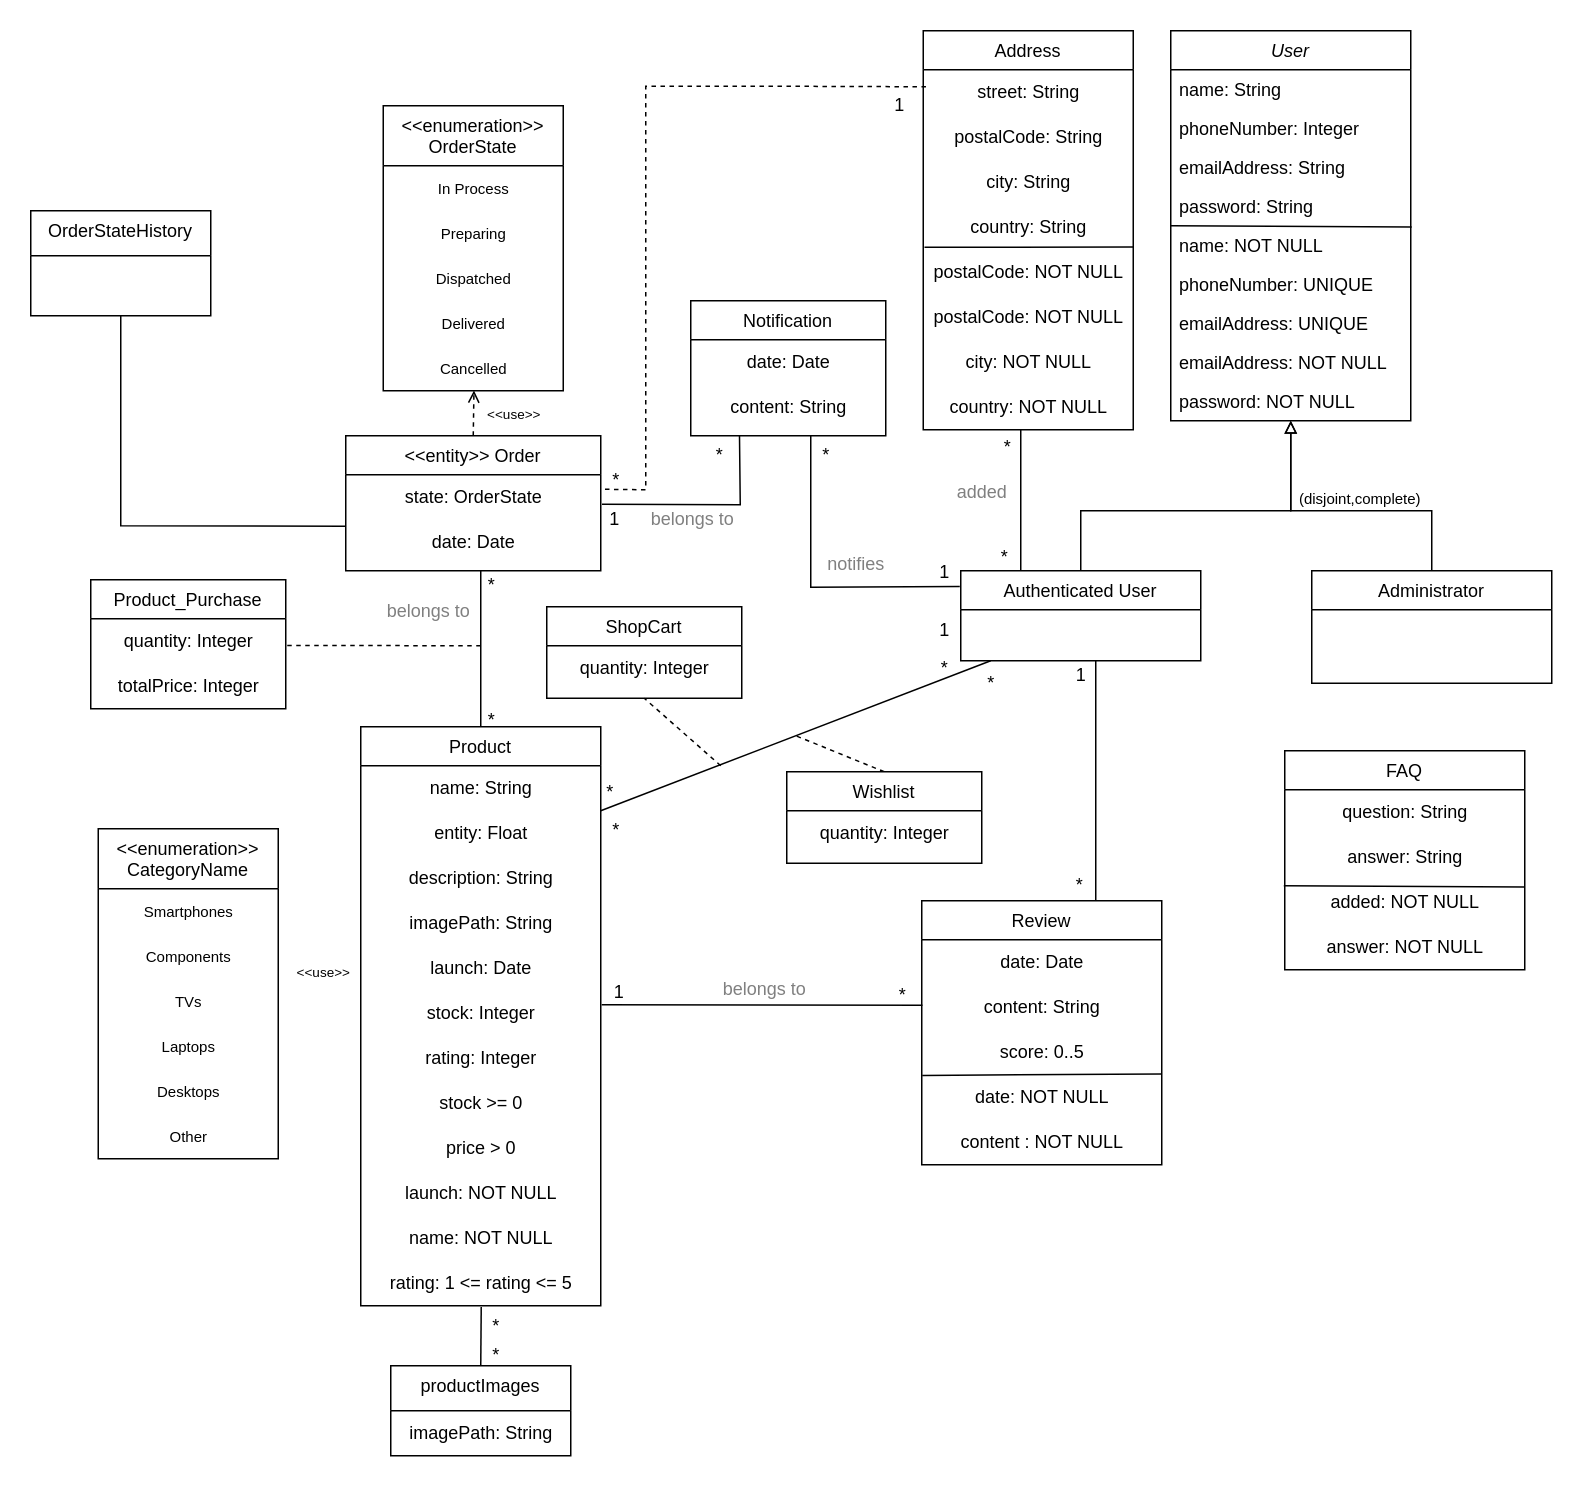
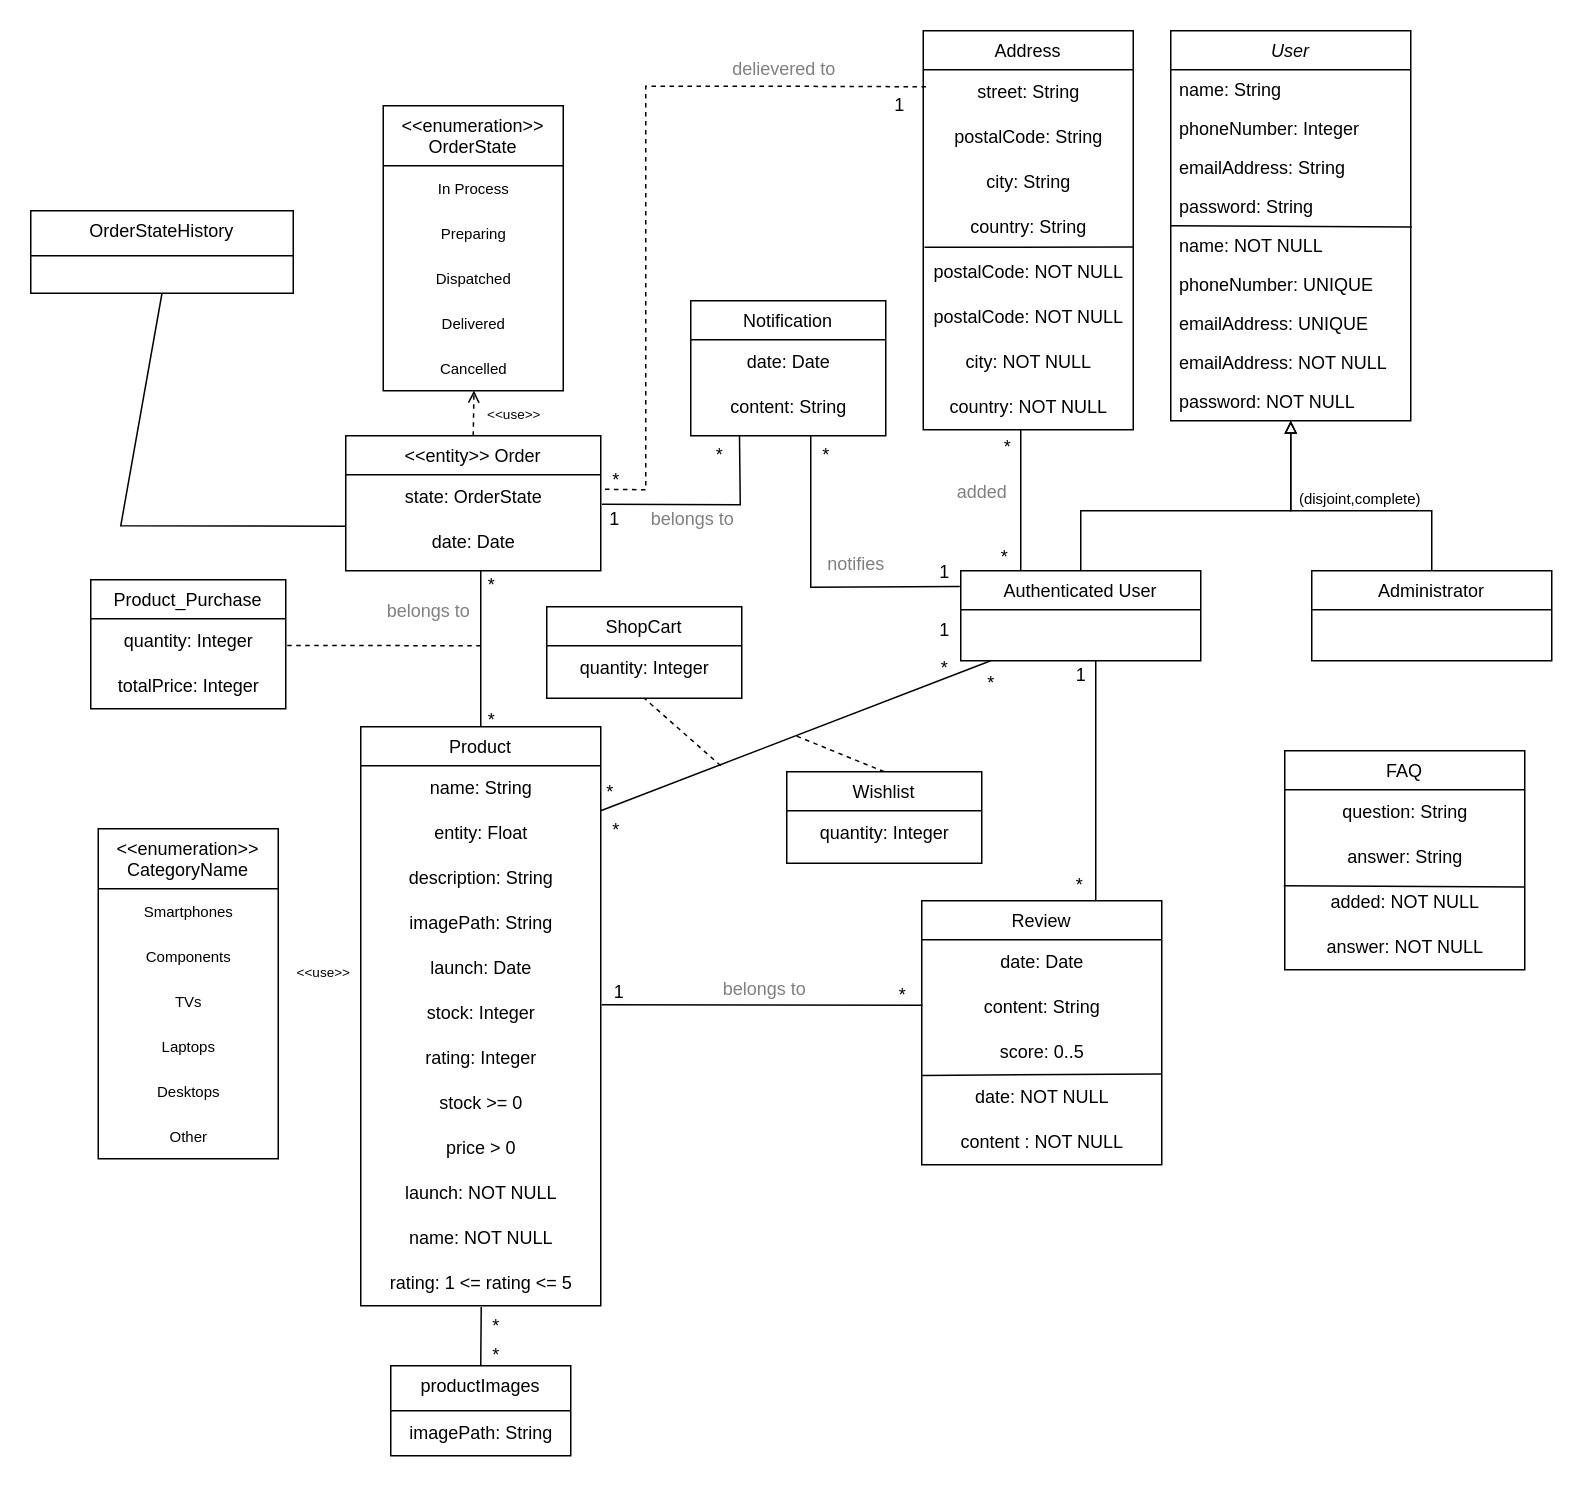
node "delievered to": added
node "OrderStateHistory": size 180x105 -> 263x83
node "Administrator": size 240x113 -> 240x90
